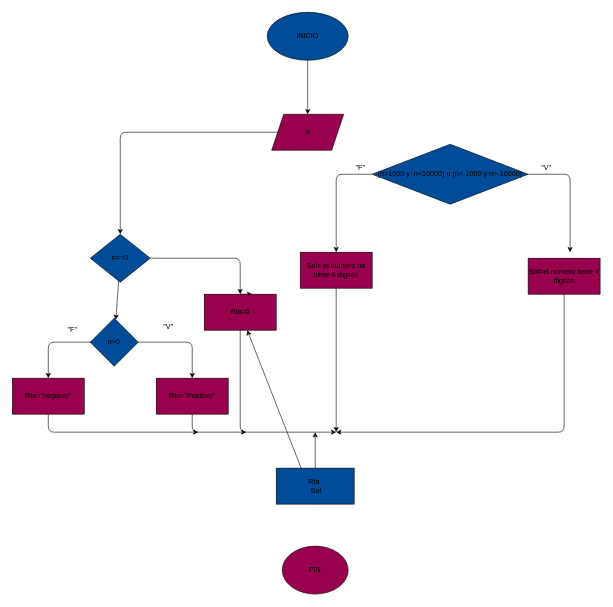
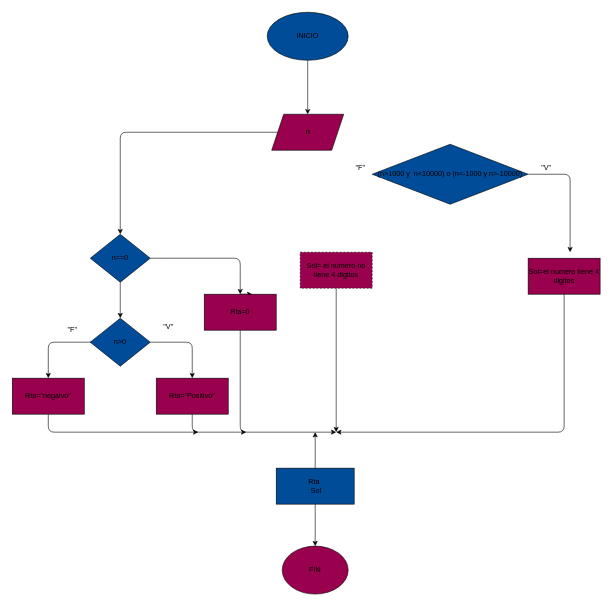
edge "(n>1000 y n<10000) o (n<-1000 y n>-10000)" -> "Sol= el numero no tiene 4 digitos": removed
node "Sol= el numero no tiene 4 digitos": style solid -> dashed
node "n>0": size 48x48 -> 60x48
edge "Rta Sol" -> "Rta=0": now "Rta Sol" -> "FIN"
